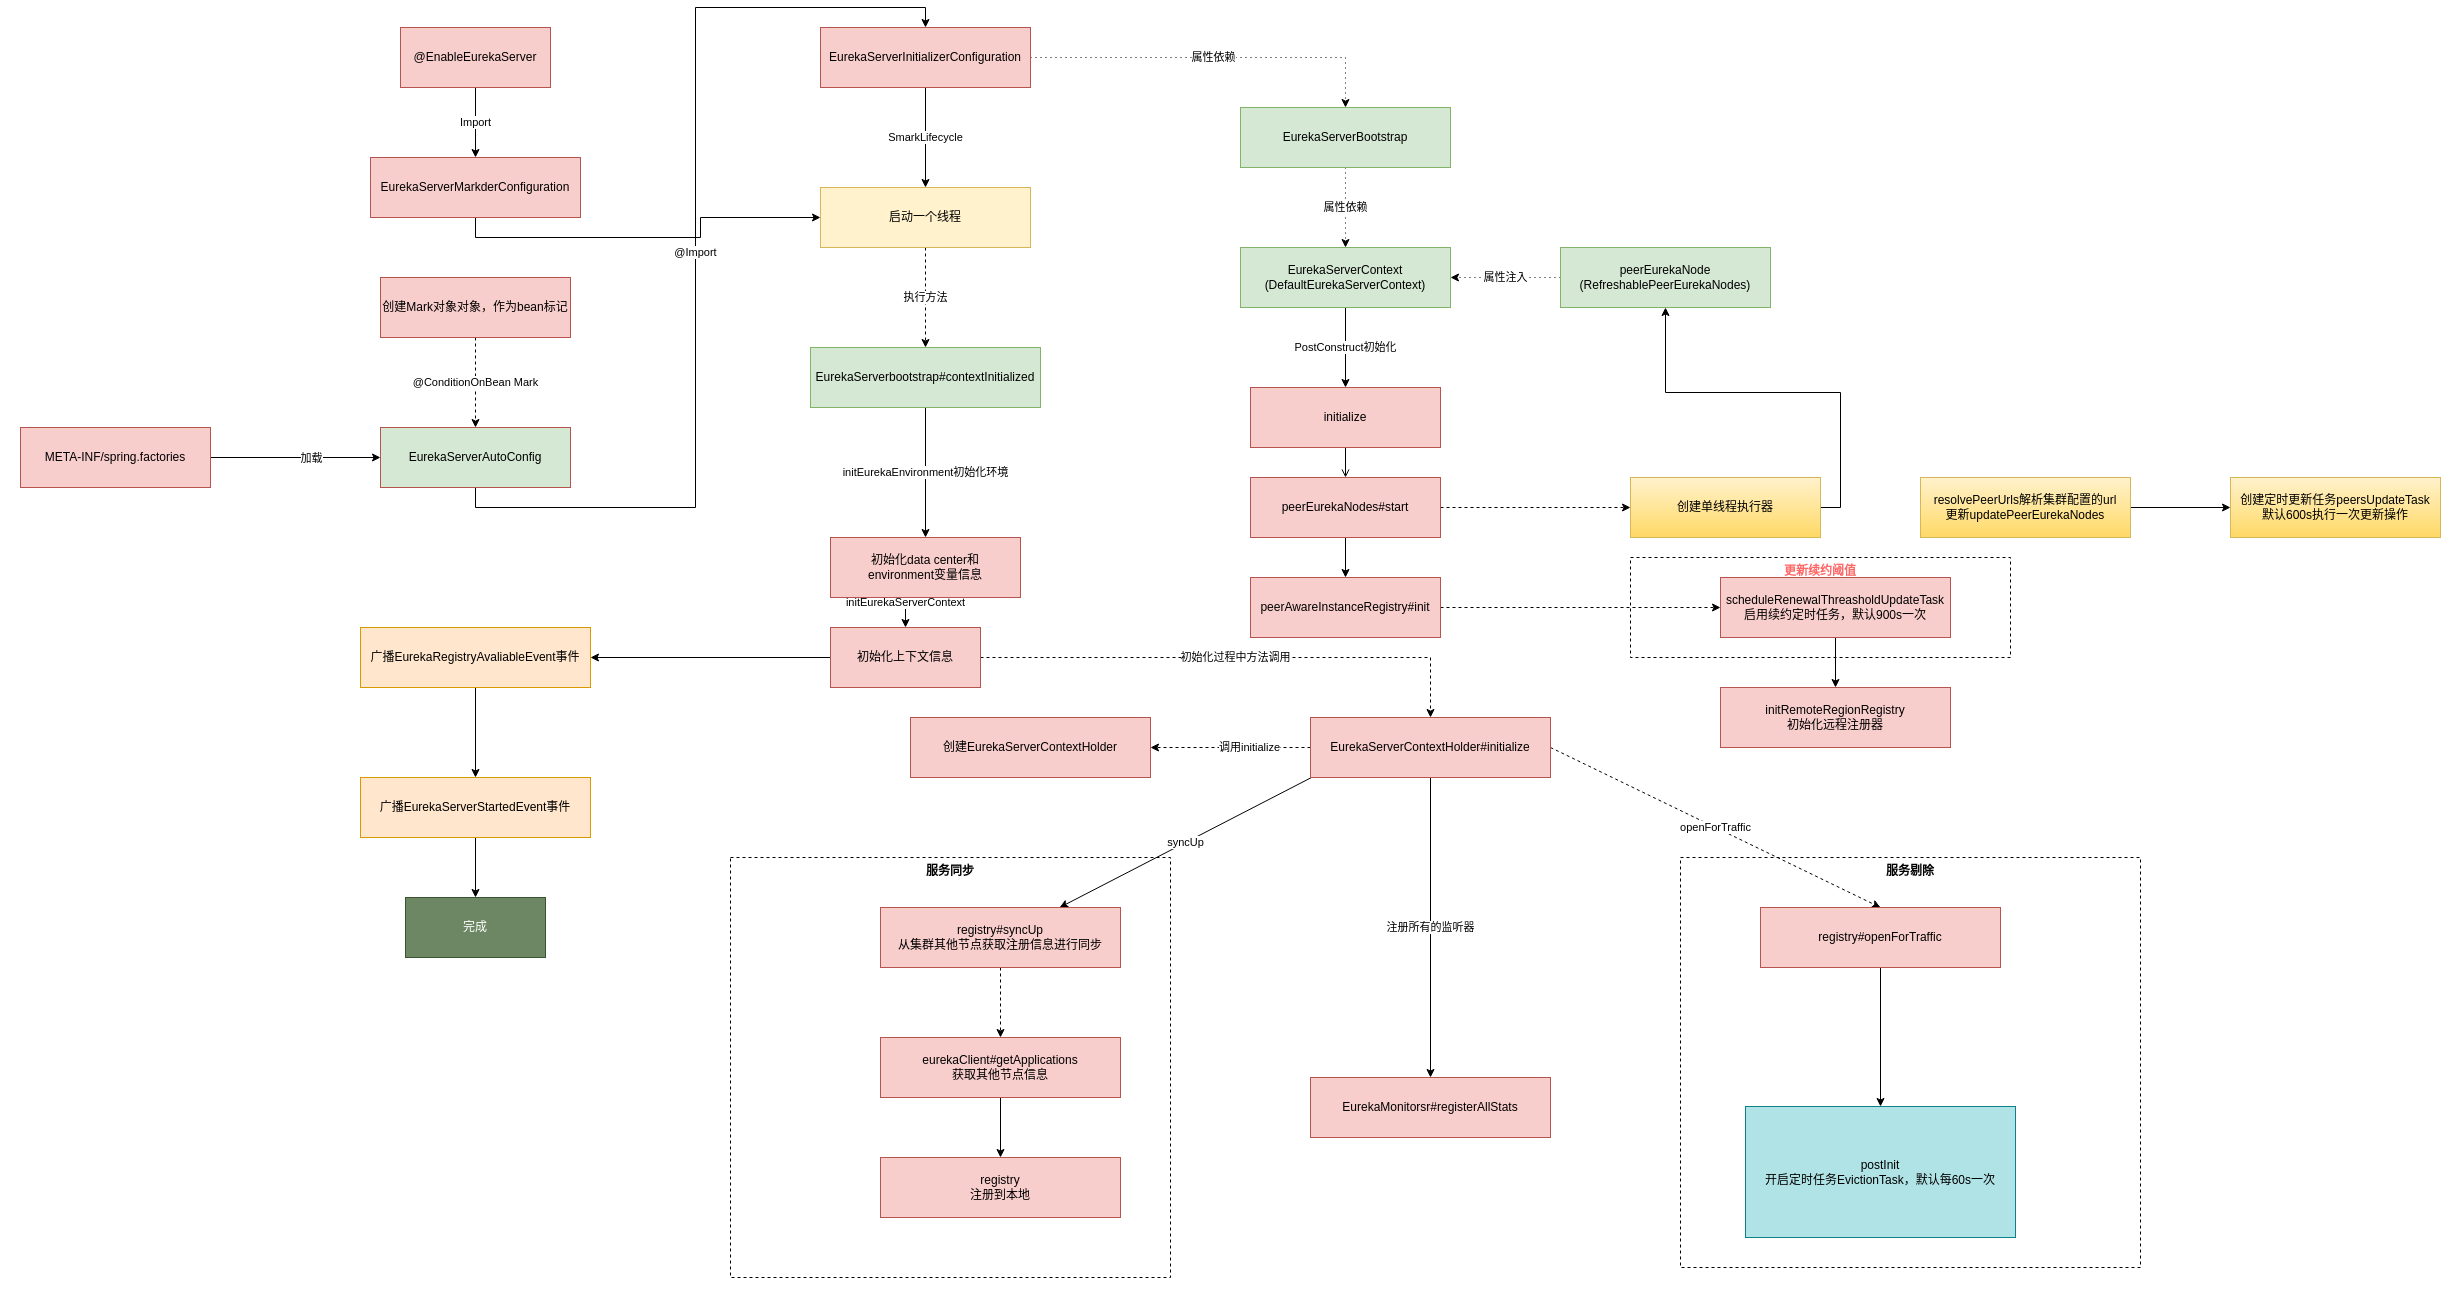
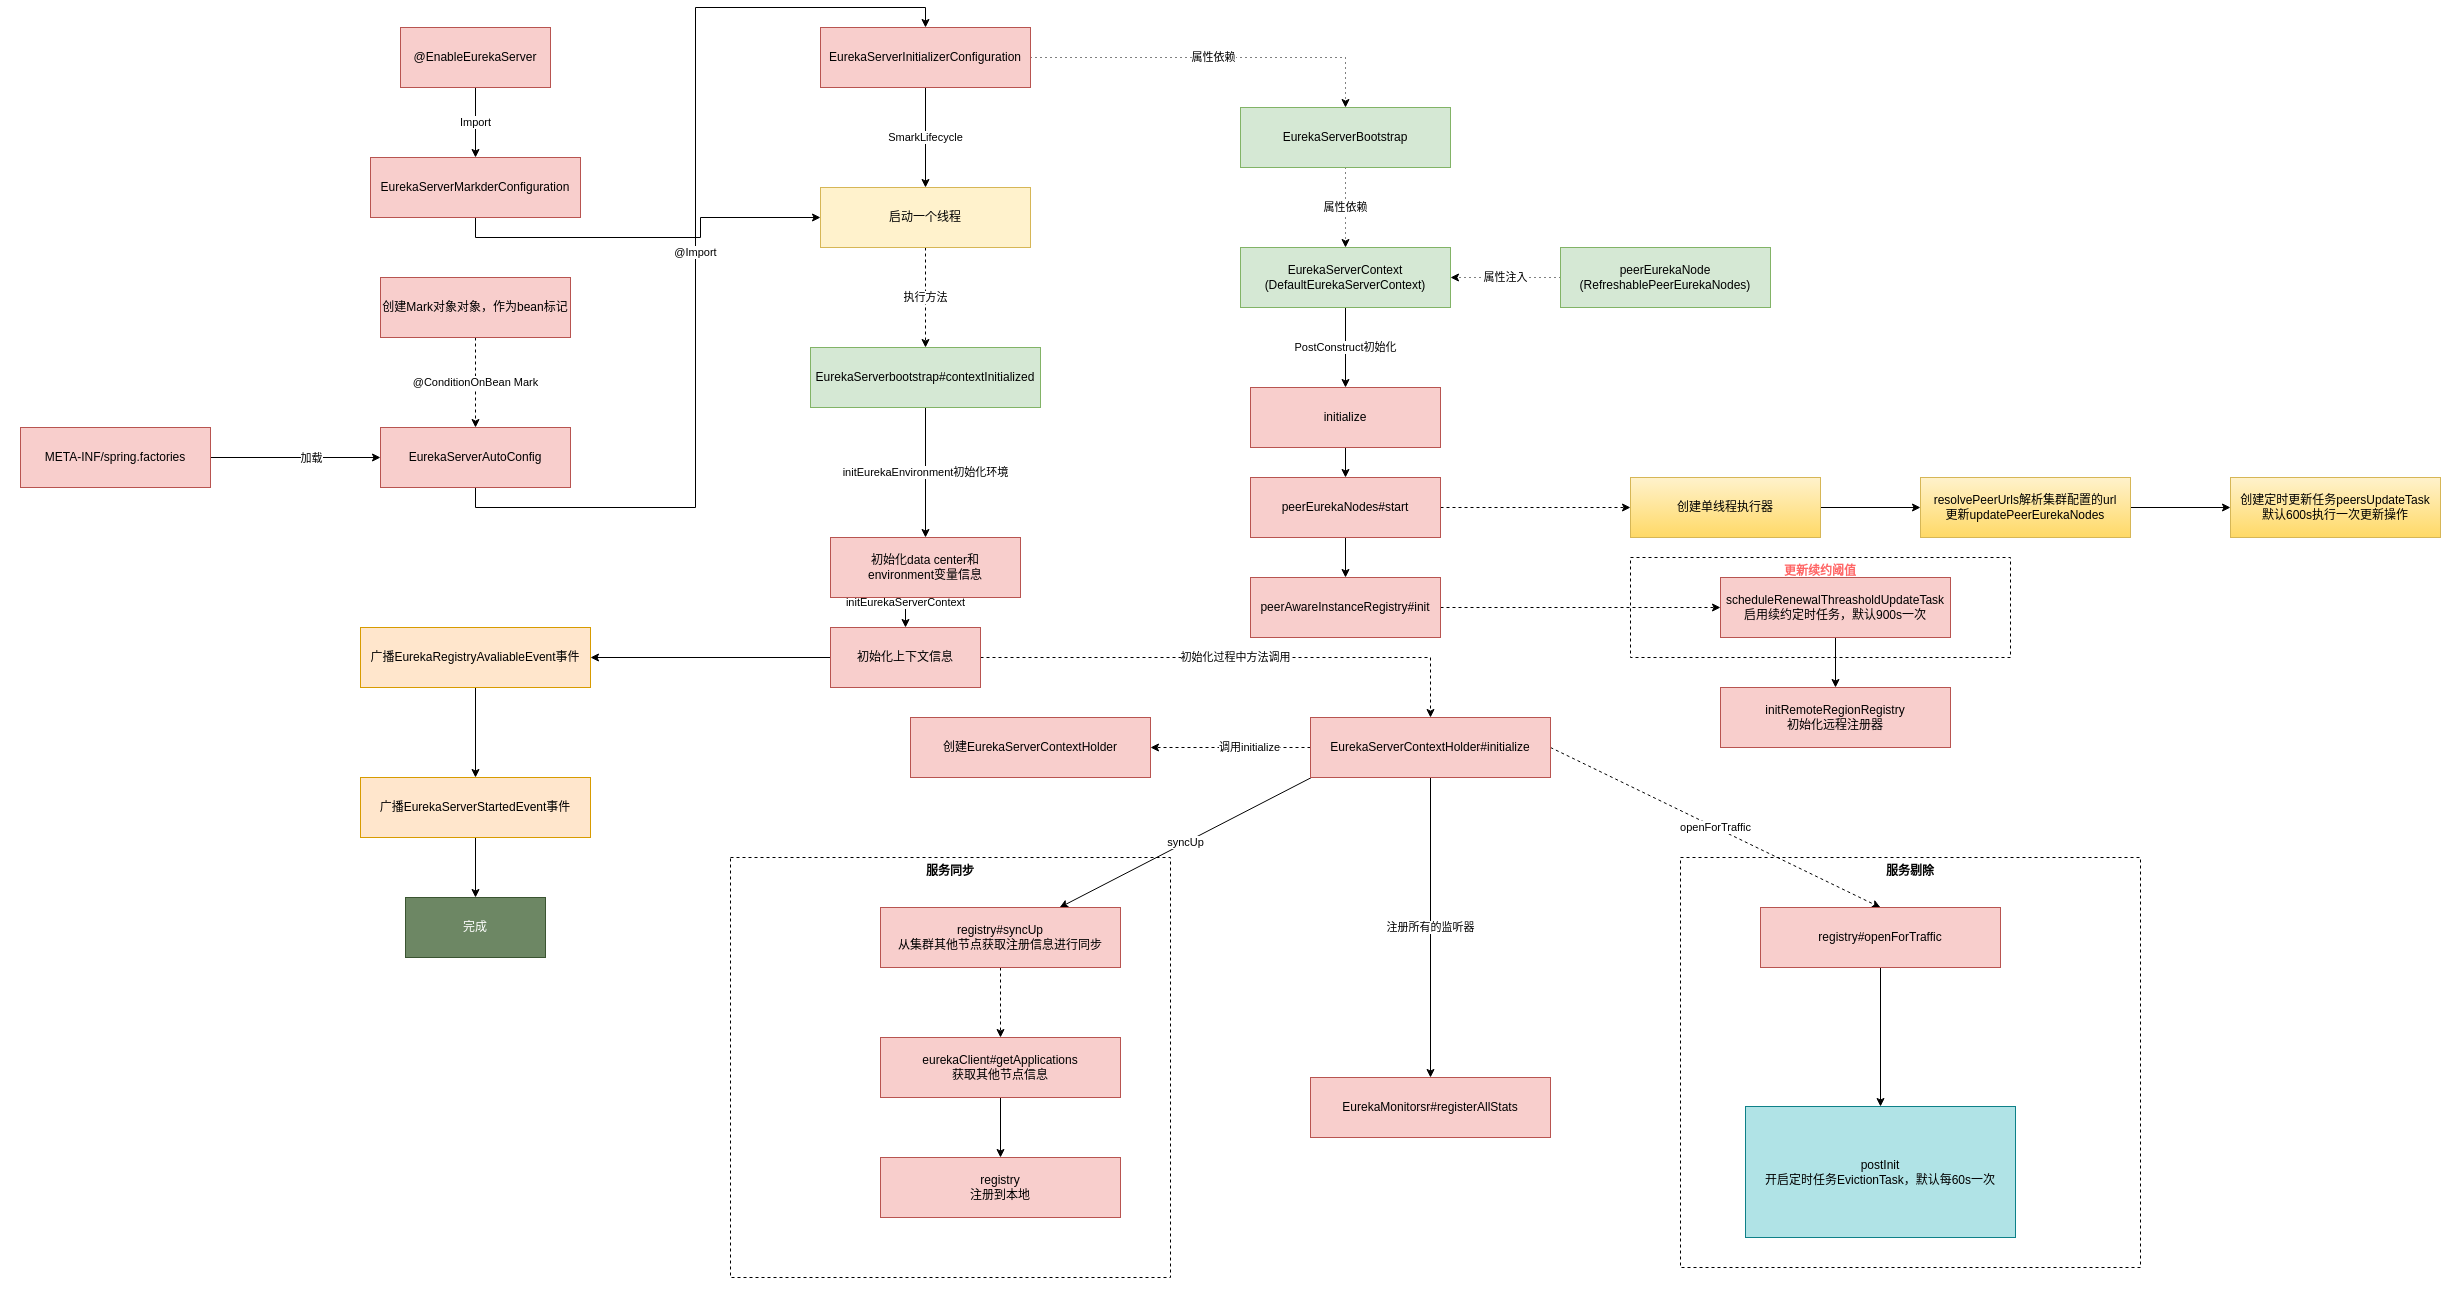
edge "创建单线程执行器" -> "peerEurekaNode (RefreshablePeerEurekaNodes)": now "创建单线程执行器" -> "resolvePeerUrls解析集群配置的url 更新updatePeerEurekaNodes"
node "EurekaServerAutoConfig": fillcolor #d5e8d4 -> #f8cecc
edge "initialize" -> "peerEurekaNodes#start": arrowhead open -> classic
